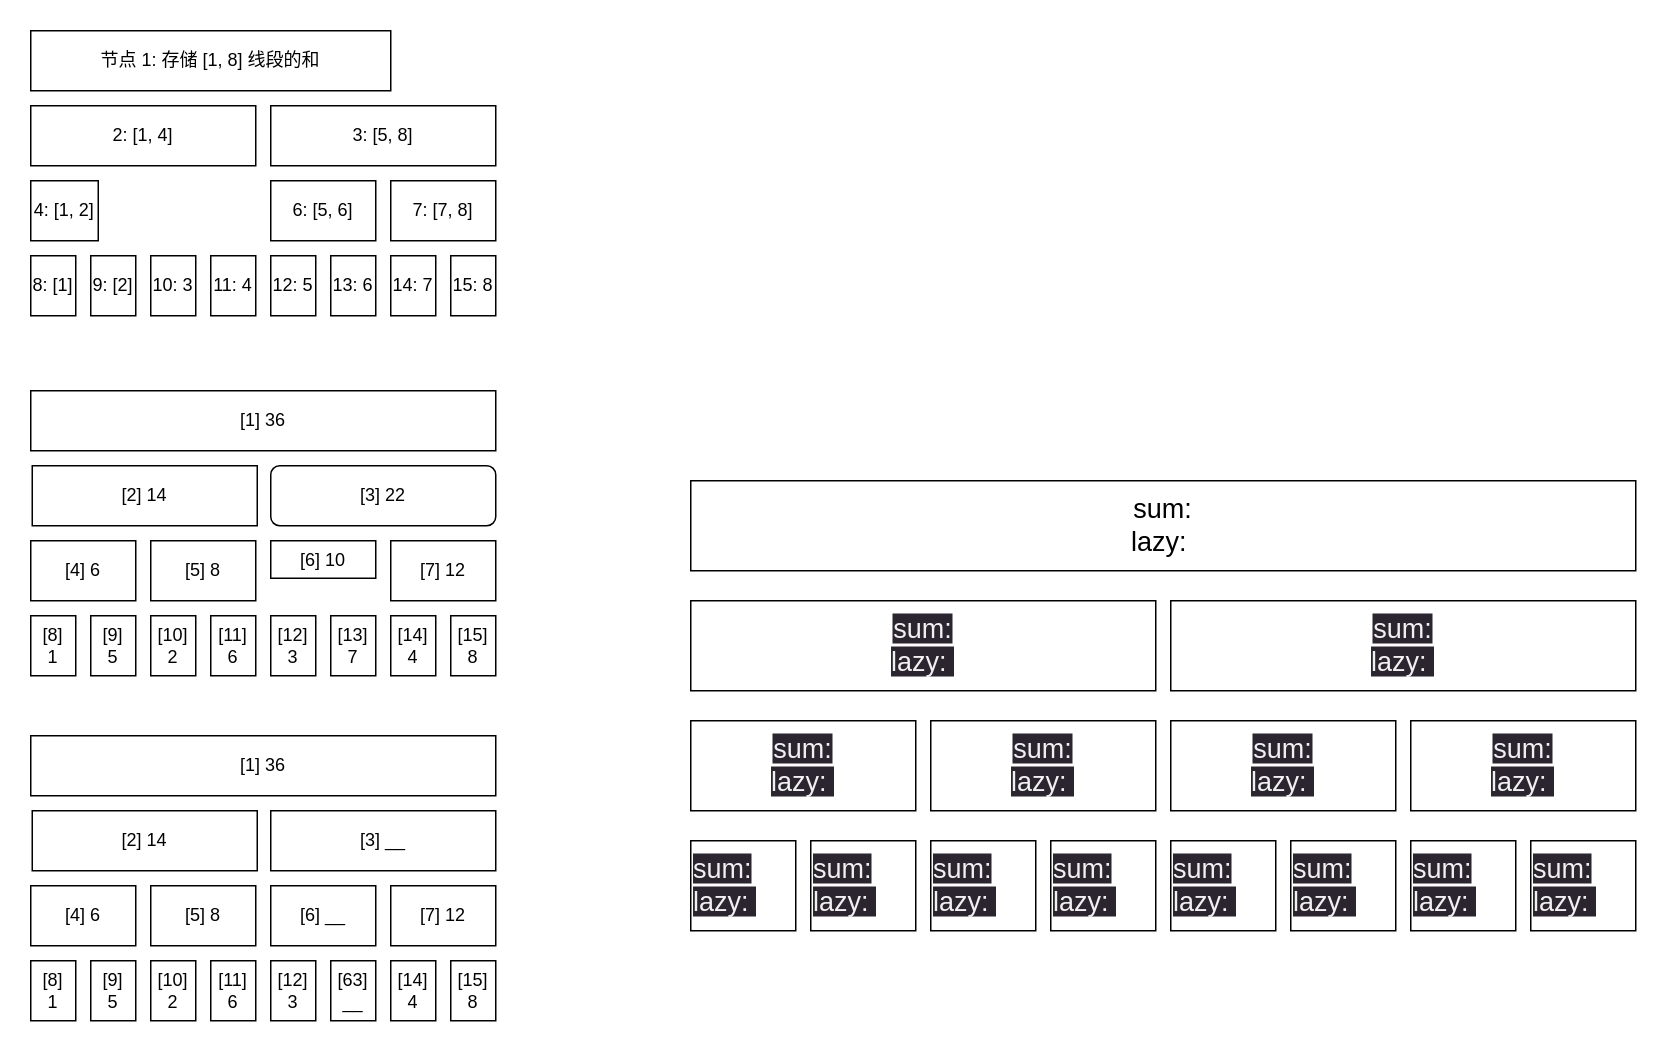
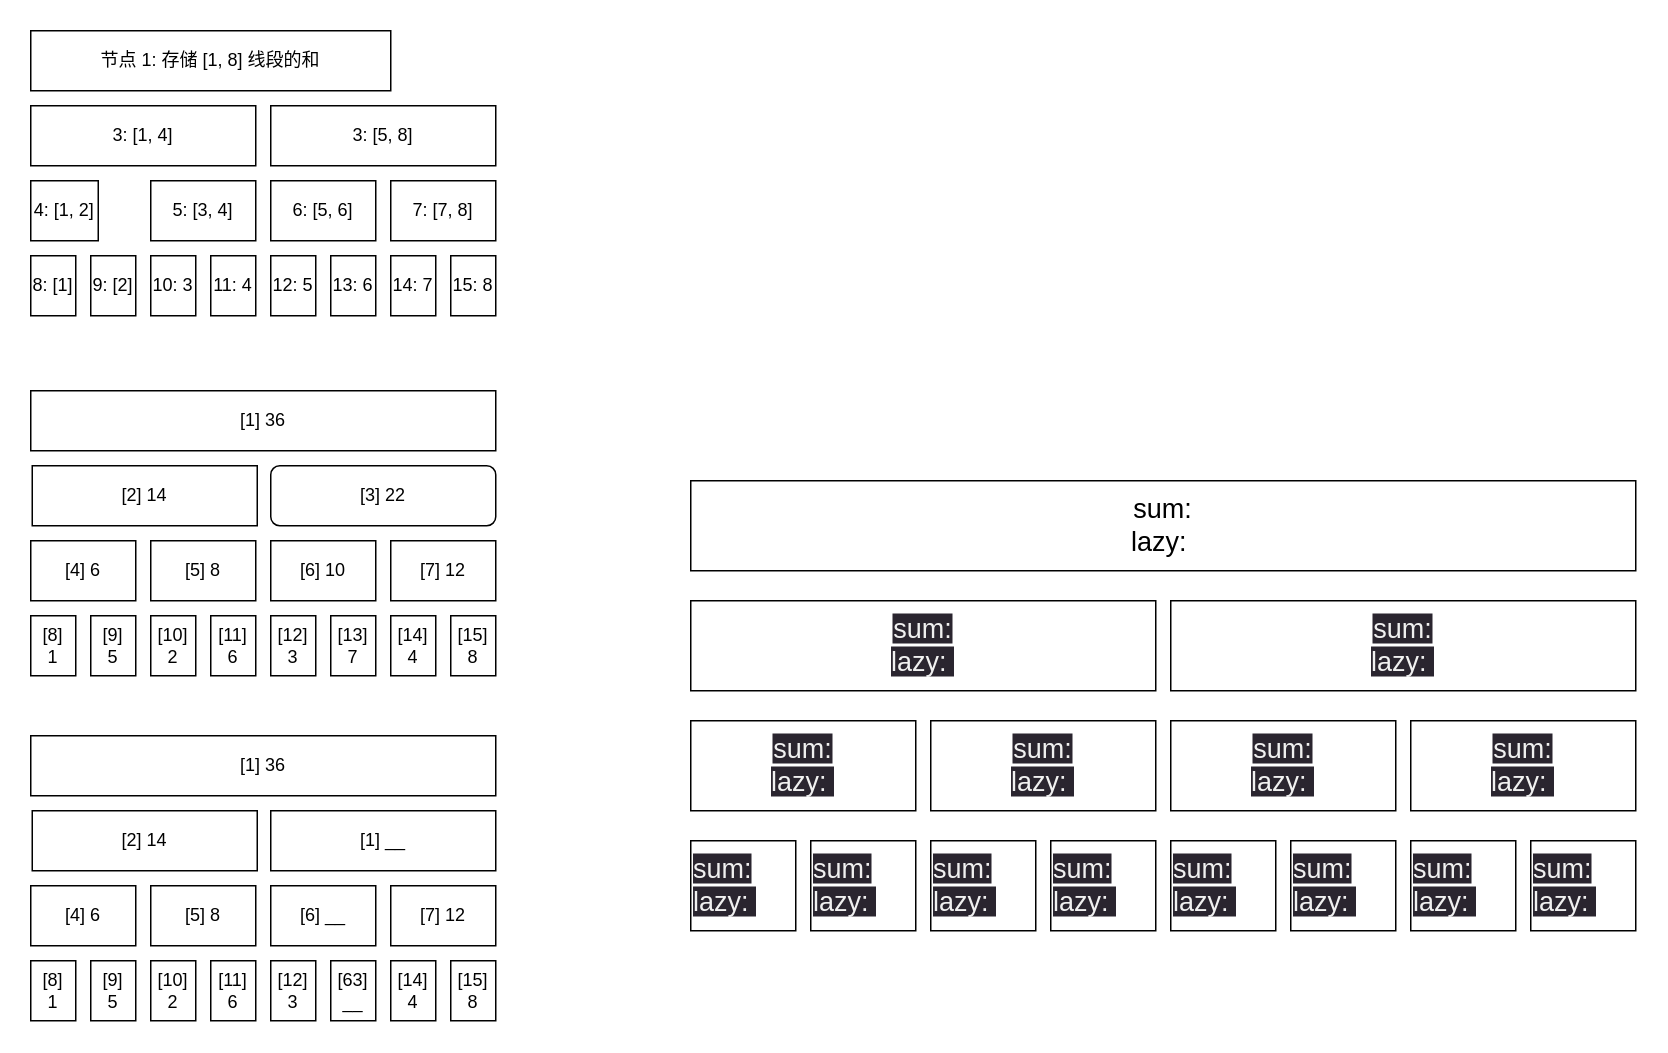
node "2: [1, 4]": label "2: [1, 4]" -> "3: [1, 4]"
node "5: [3, 4]": added
node "[6] 10": size 105x38 -> 105x60
node "[3] __": label "[3] __" -> "[1] __"
